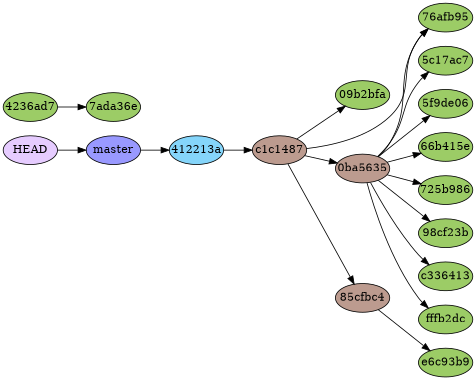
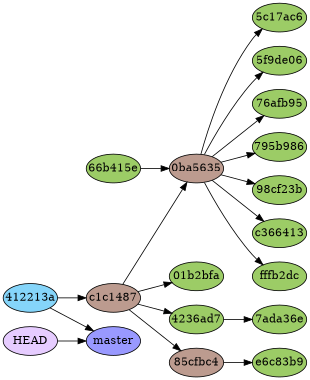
node "5c17ac7": label "5c17ac7" -> "5c17ac6"
node "09b2bfa": label "09b2bfa" -> "01b2bfa"
edge "c1c1487" -> "76afb95": now "c1c1487" -> "4236ad7"
edge "master" -> "412213a": reversed
edge "0ba5635" -> "66b415e": reversed
node "725b986": label "725b986" -> "795b986"
node "c336413": label "c336413" -> "c366413"
node "e6c93b9": label "e6c93b9" -> "e6c83b9"
